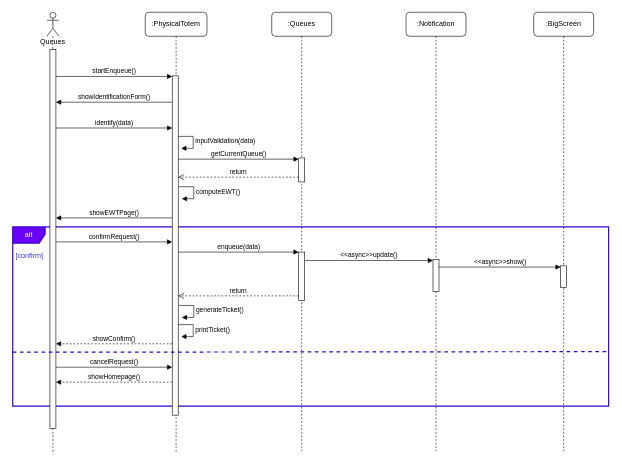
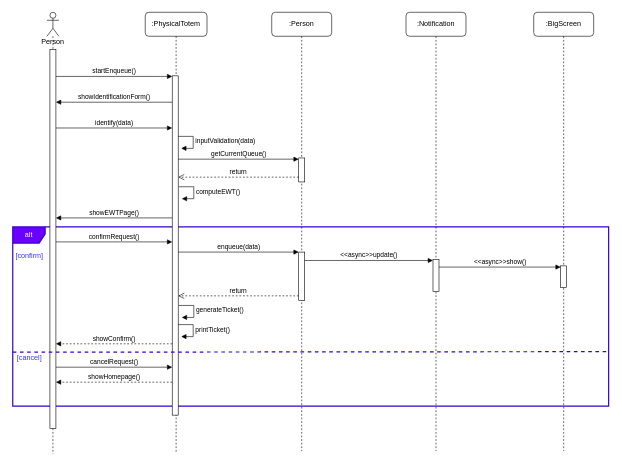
node ":Queues": label ":Queues" -> ":Person"
node "Queues": label "Queues" -> "Person"
node "[cancel]": added
